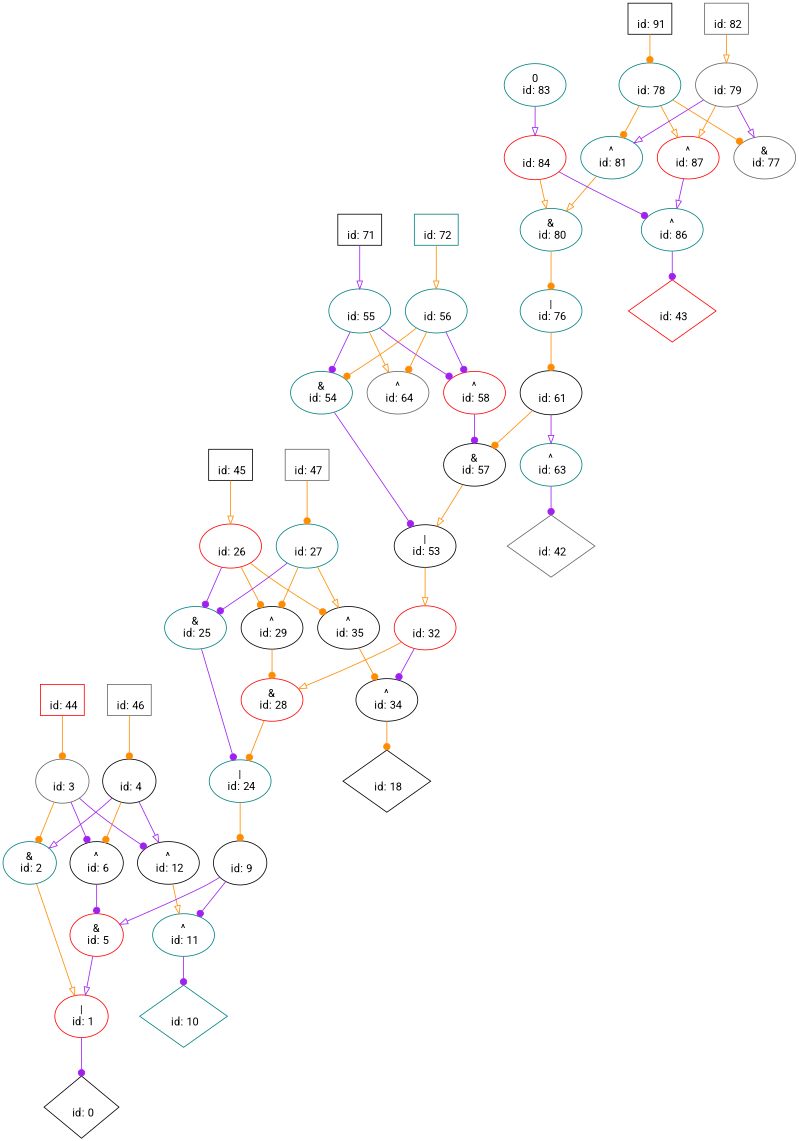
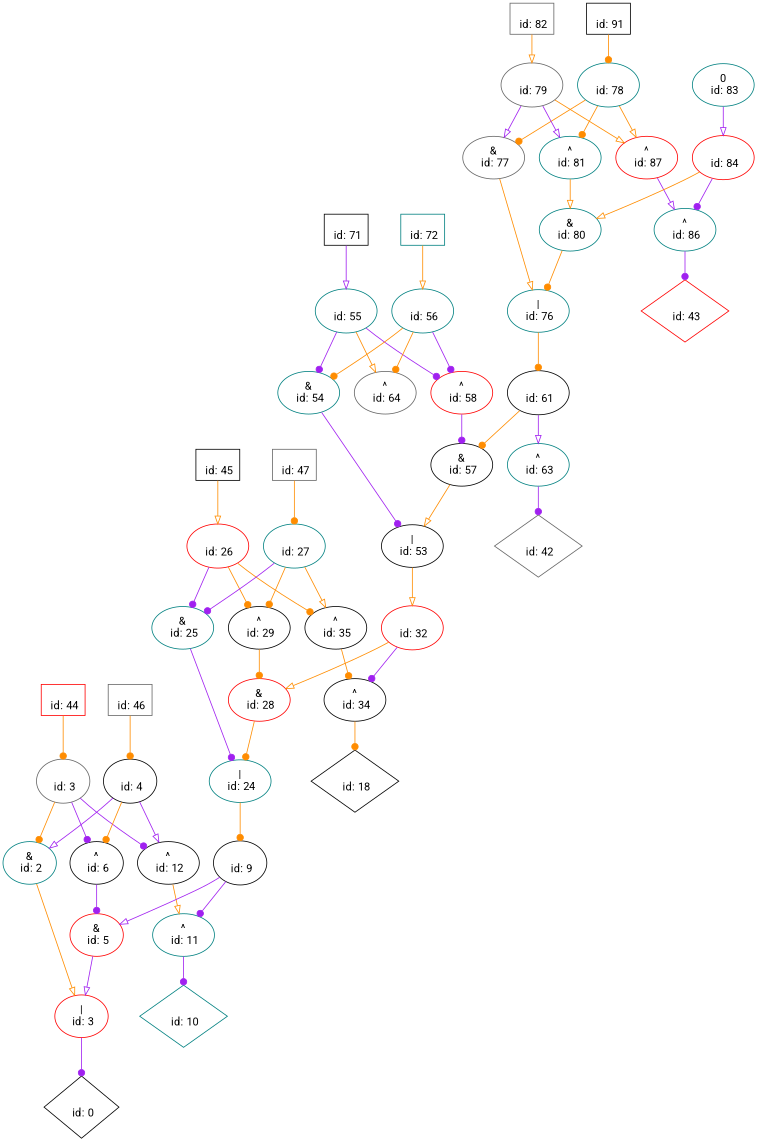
edge "& id: 77" -> "| id: 76": added
node "| id: 1": label "| id: 1" -> "| id: 3"
